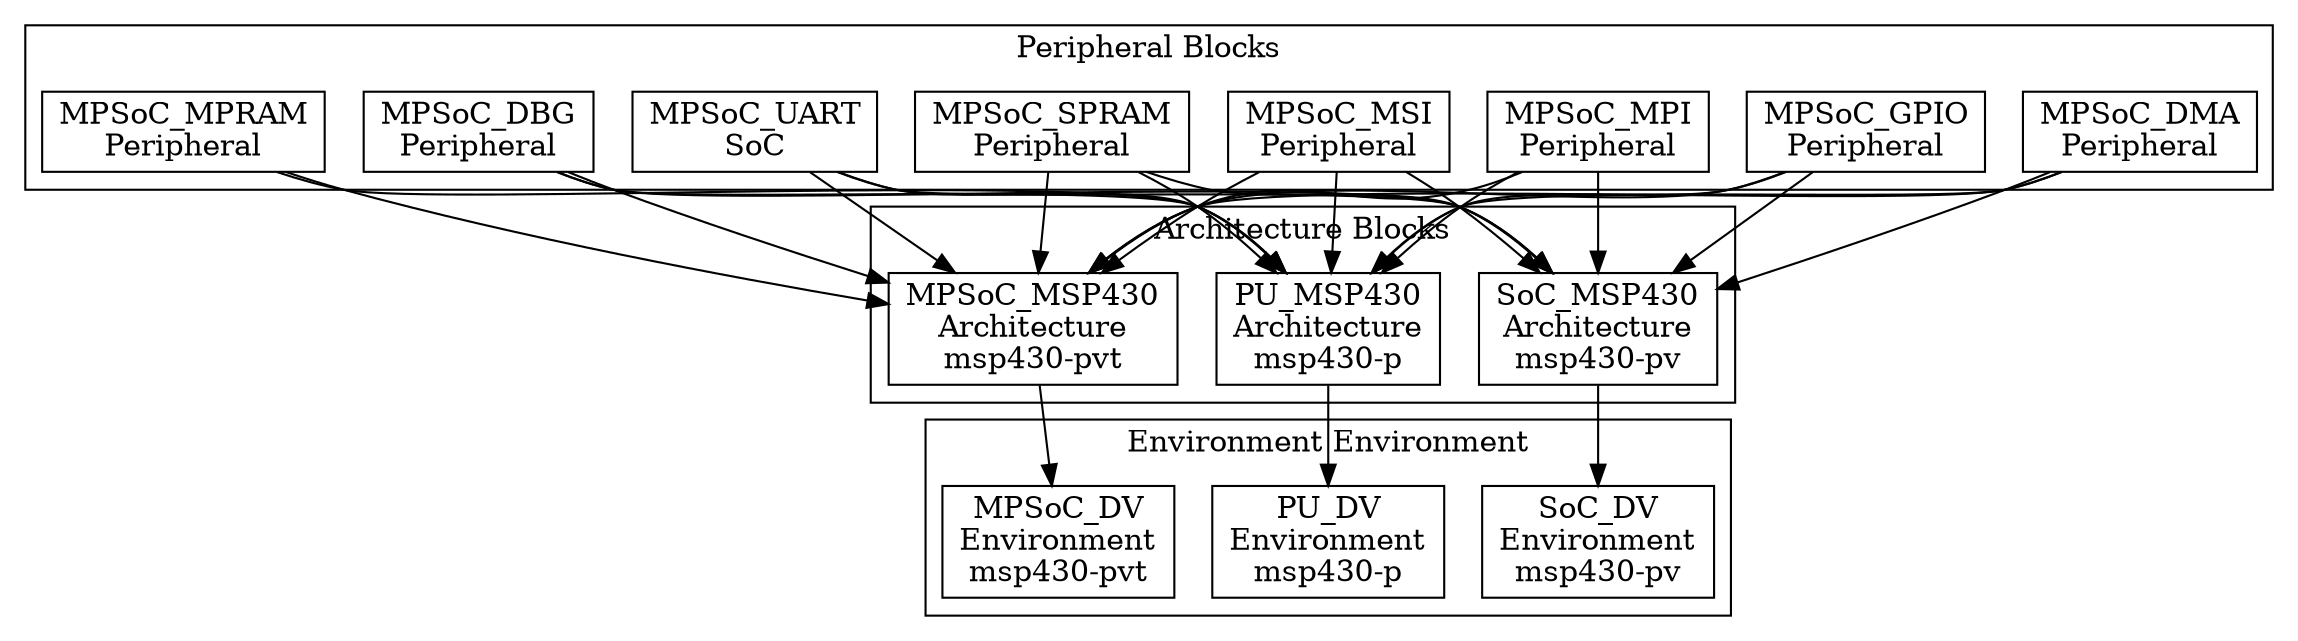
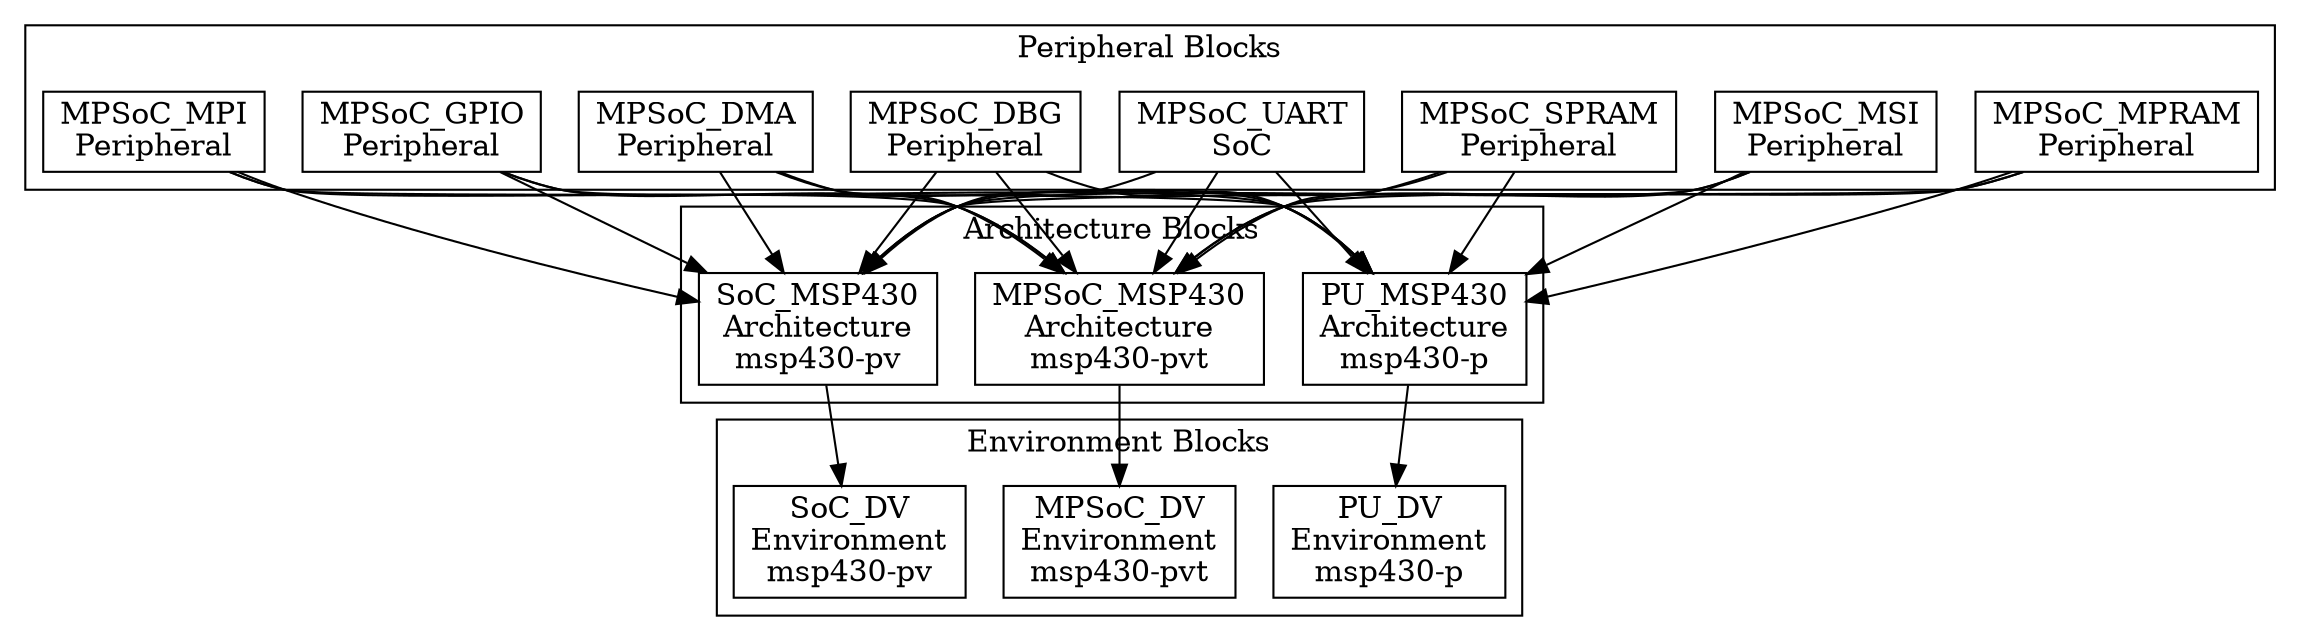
edge "MPSoC_MPRAM Peripheral" -> "SoC_MSP430 Architecture msp430-pv": added
cluster "Environment Environment": label "Environment Environment" -> "Environment Blocks"
